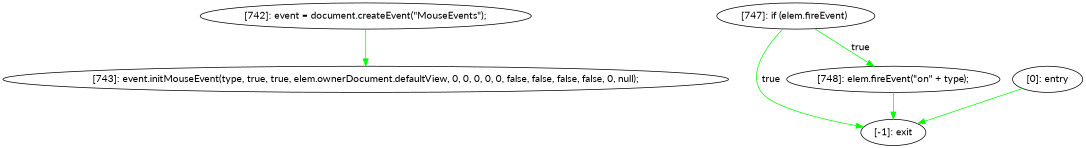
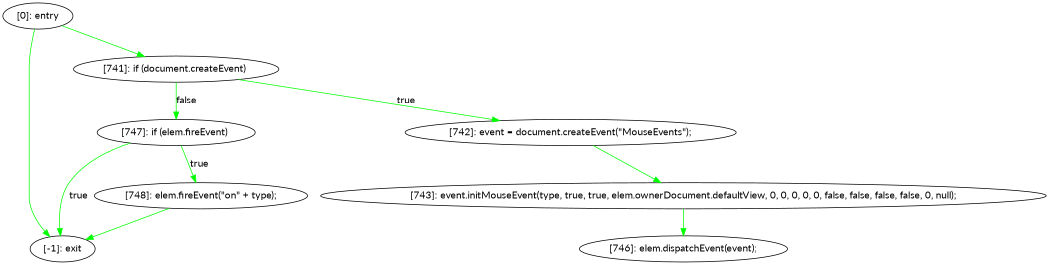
node "[741]: if (document.createEvent)": added
node "[746]: elem.dispatchEvent(event);": added
